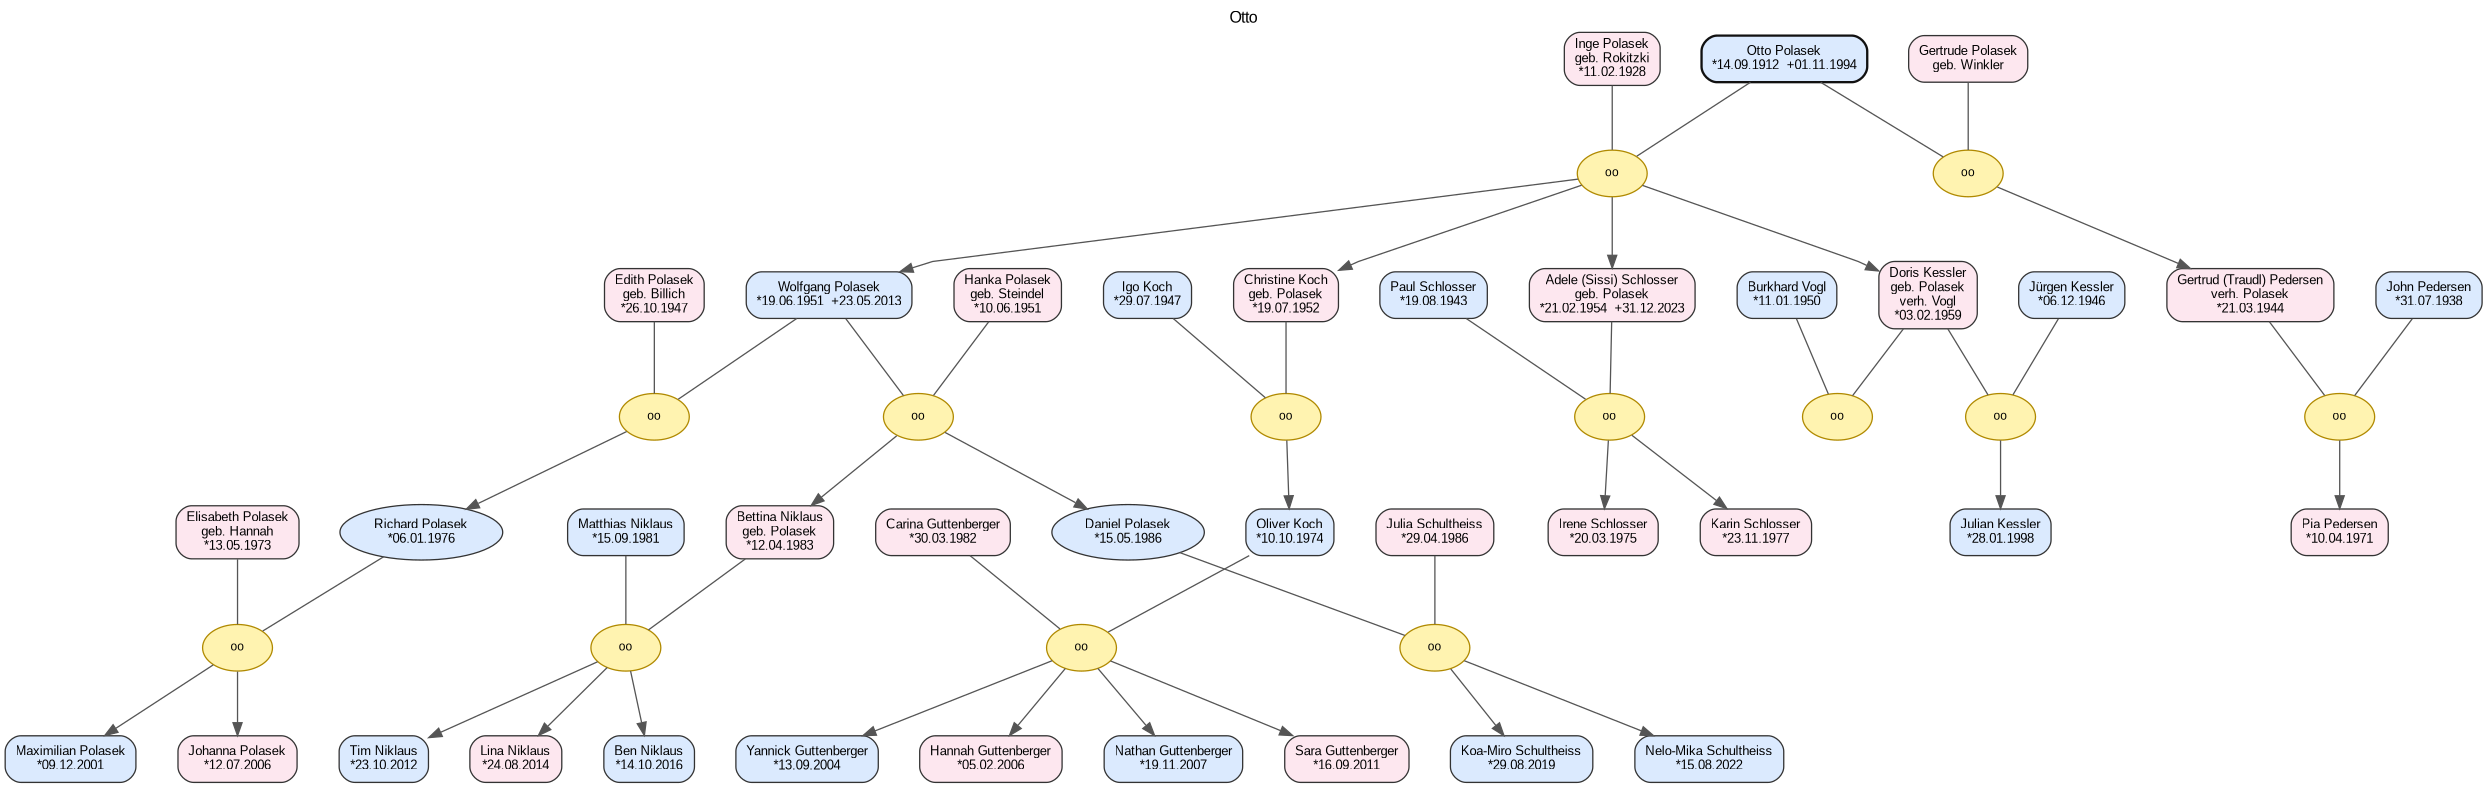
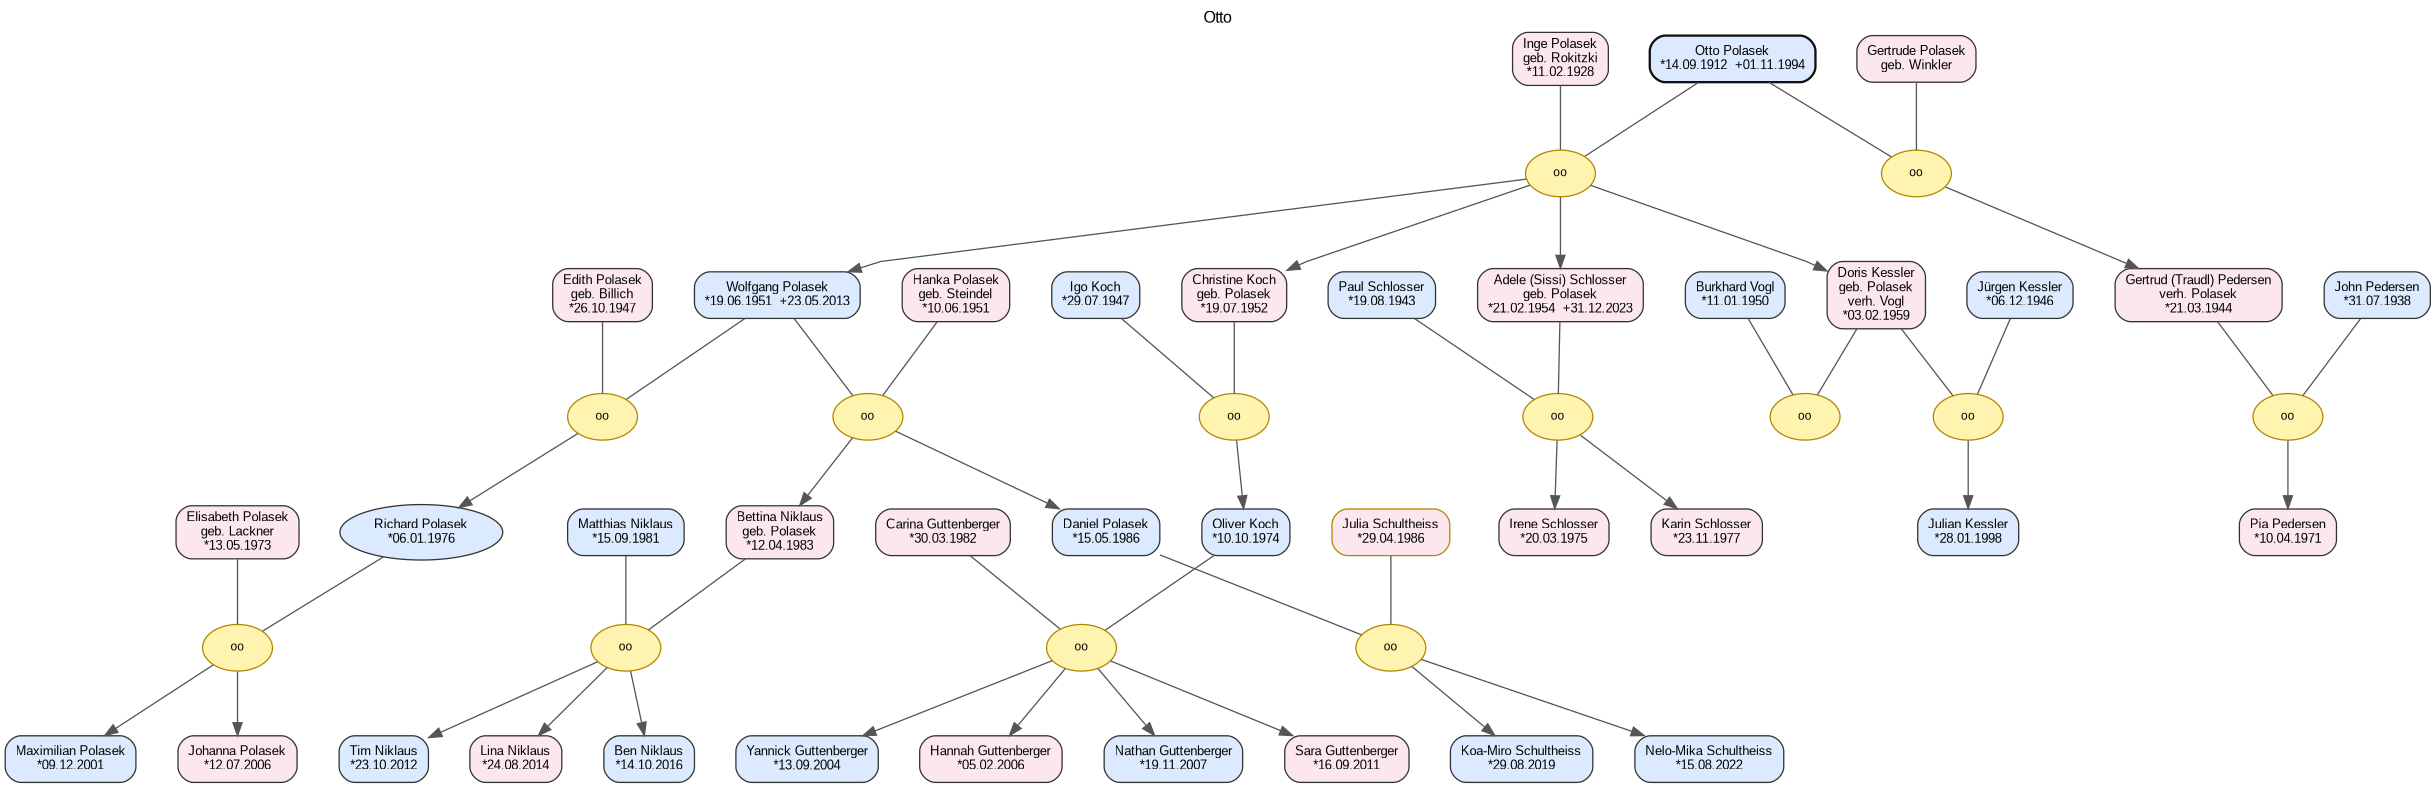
node "Elisabeth Polasek geb. Hannah *13.05.1973": label "Elisabeth Polasek geb. Hannah *13.05.1973" -> "Elisabeth Polasek geb. Lackner *13.05.1973"
node "Daniel Polasek *15.05.1986": shape ellipse -> box
node "Julia Schultheiss *29.04.1986": color #333333 -> #b08900
